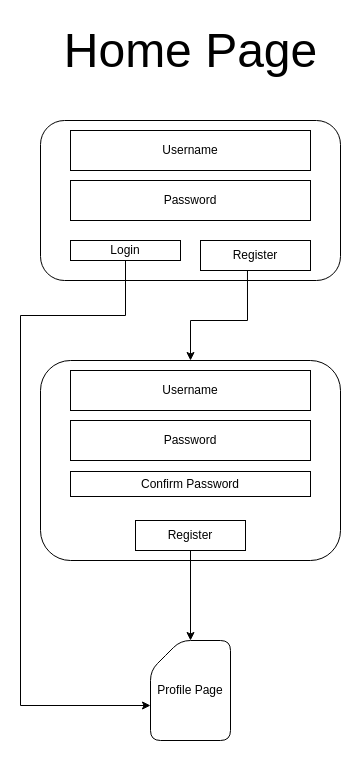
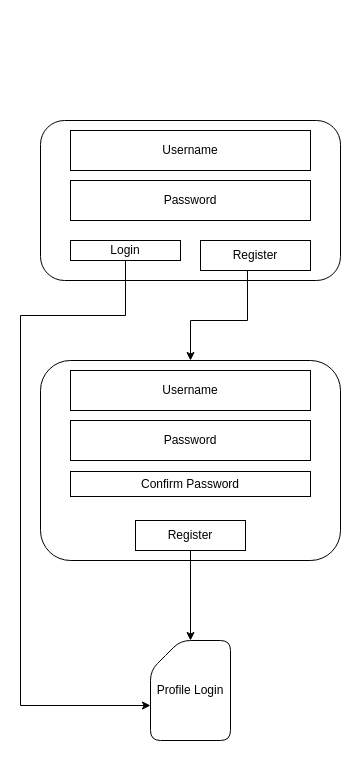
node "Home Page": removed
node "Profile Page": label "Profile Page" -> "Profile Login"
